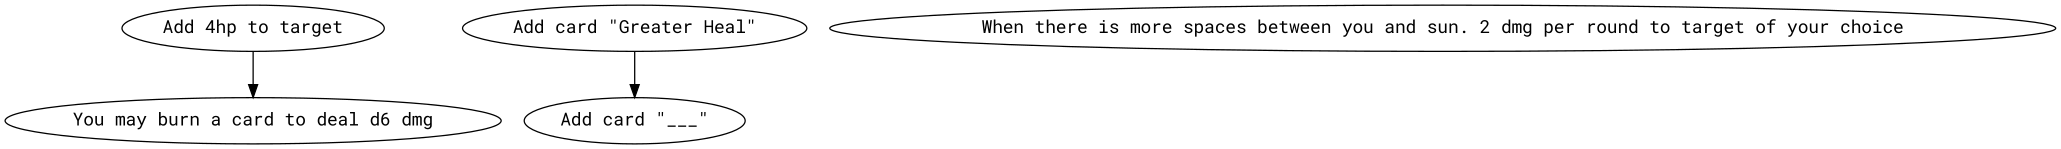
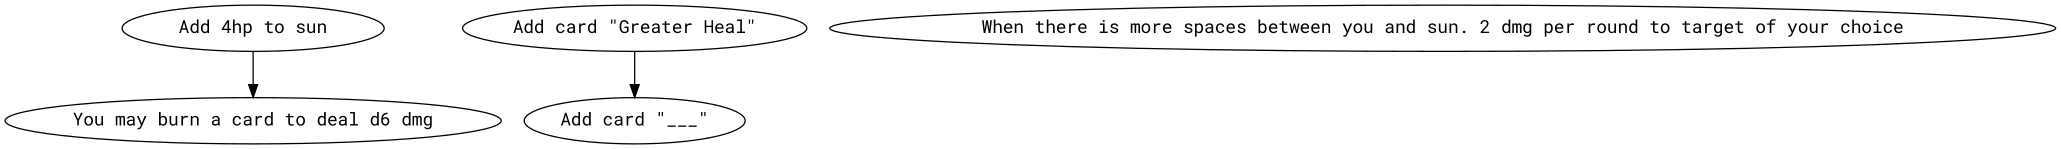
node "Add 4hp to target": label "Add 4hp to target" -> "Add 4hp to sun"
